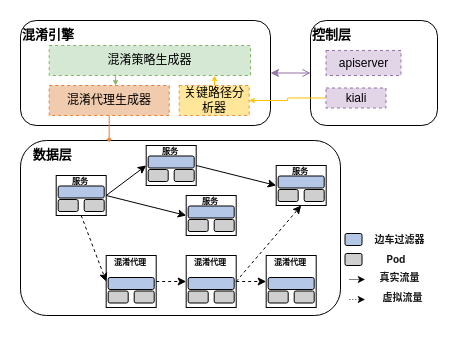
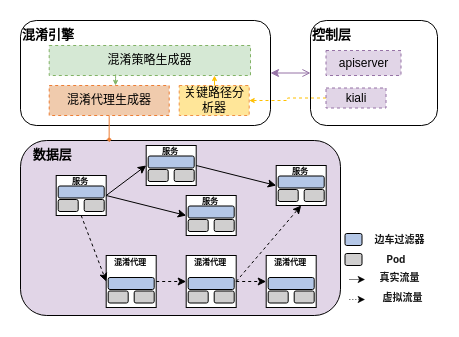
edge "kiali" -> "关键路径分析器": style solid -> dashed
node "数据层": fillcolor #ffffff -> #e1d5e7
